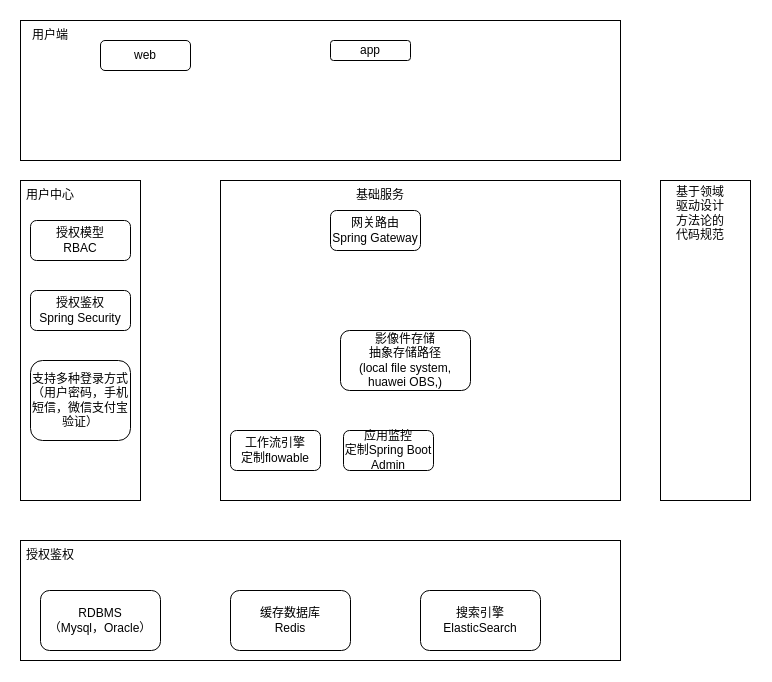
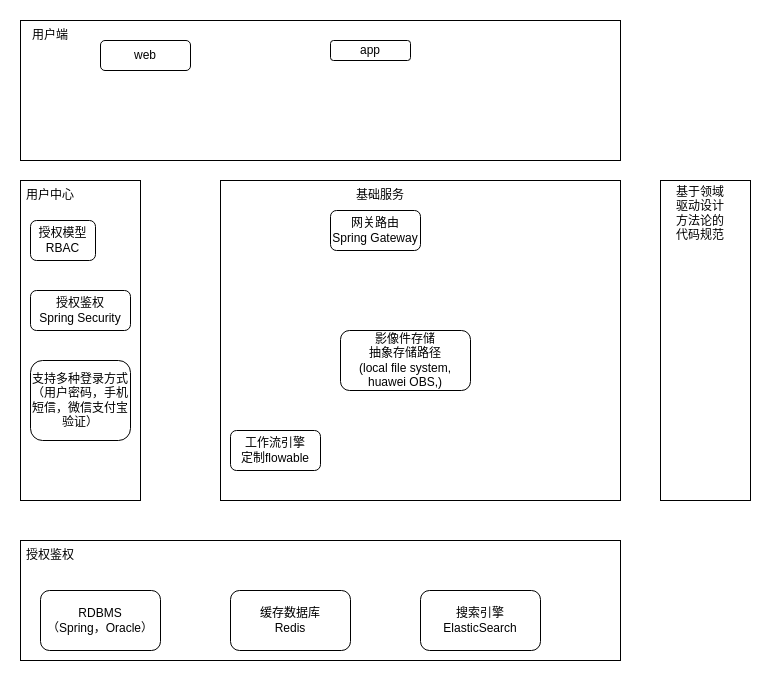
node "授权模型 RBAC": size 100x40 -> 65x40
node "应用监控 定制Spring Boot Admin": removed
node "RDBMS （Mysql，Oracle）": label "RDBMS （Mysql，Oracle）" -> "RDBMS （Spring，Oracle）"
